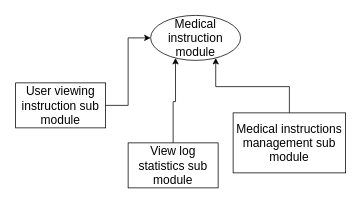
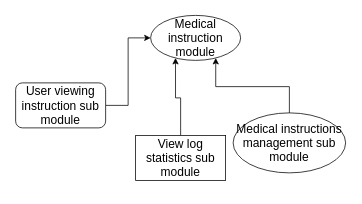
node "User viewing instruction sub module": shape rectangle -> rounded rectangle
node "Medical instructions management sub module": shape rectangle -> ellipse
node "View log statistics sub module": moved (173, 165) -> (180, 158)
